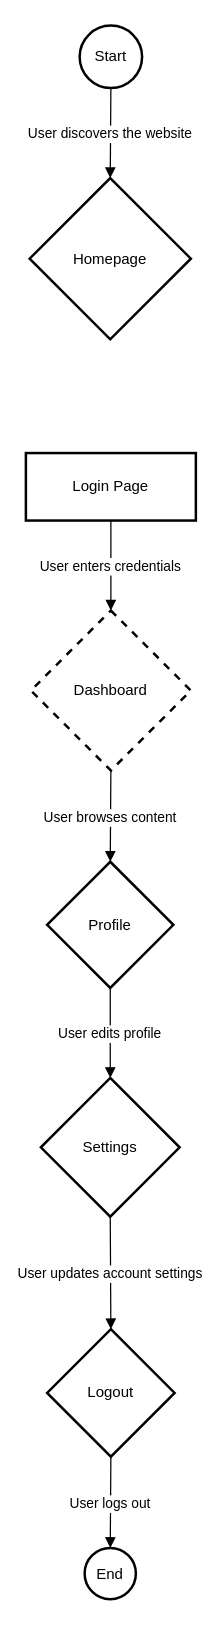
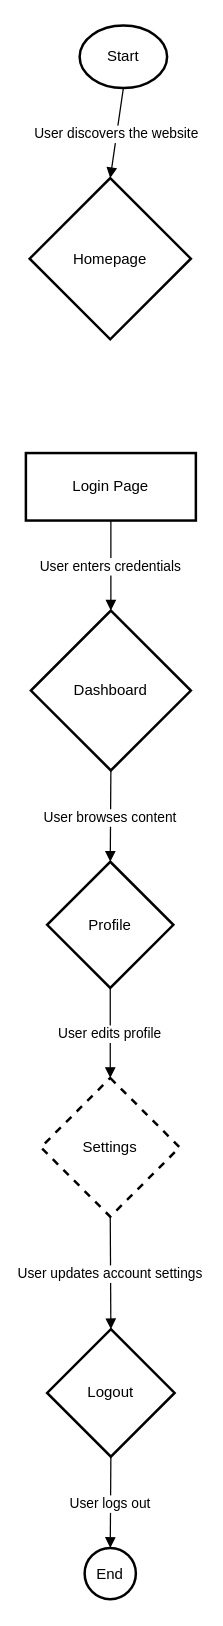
node "Start": size 63x63 -> 88x63
node "Dashboard": style dashed -> solid
node "Settings": style solid -> dashed
